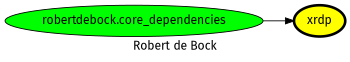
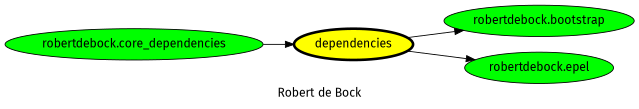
node "xrdp": label "xrdp" -> "dependencies"
node "robertdebock.bootstrap": added
node "robertdebock.epel": added
